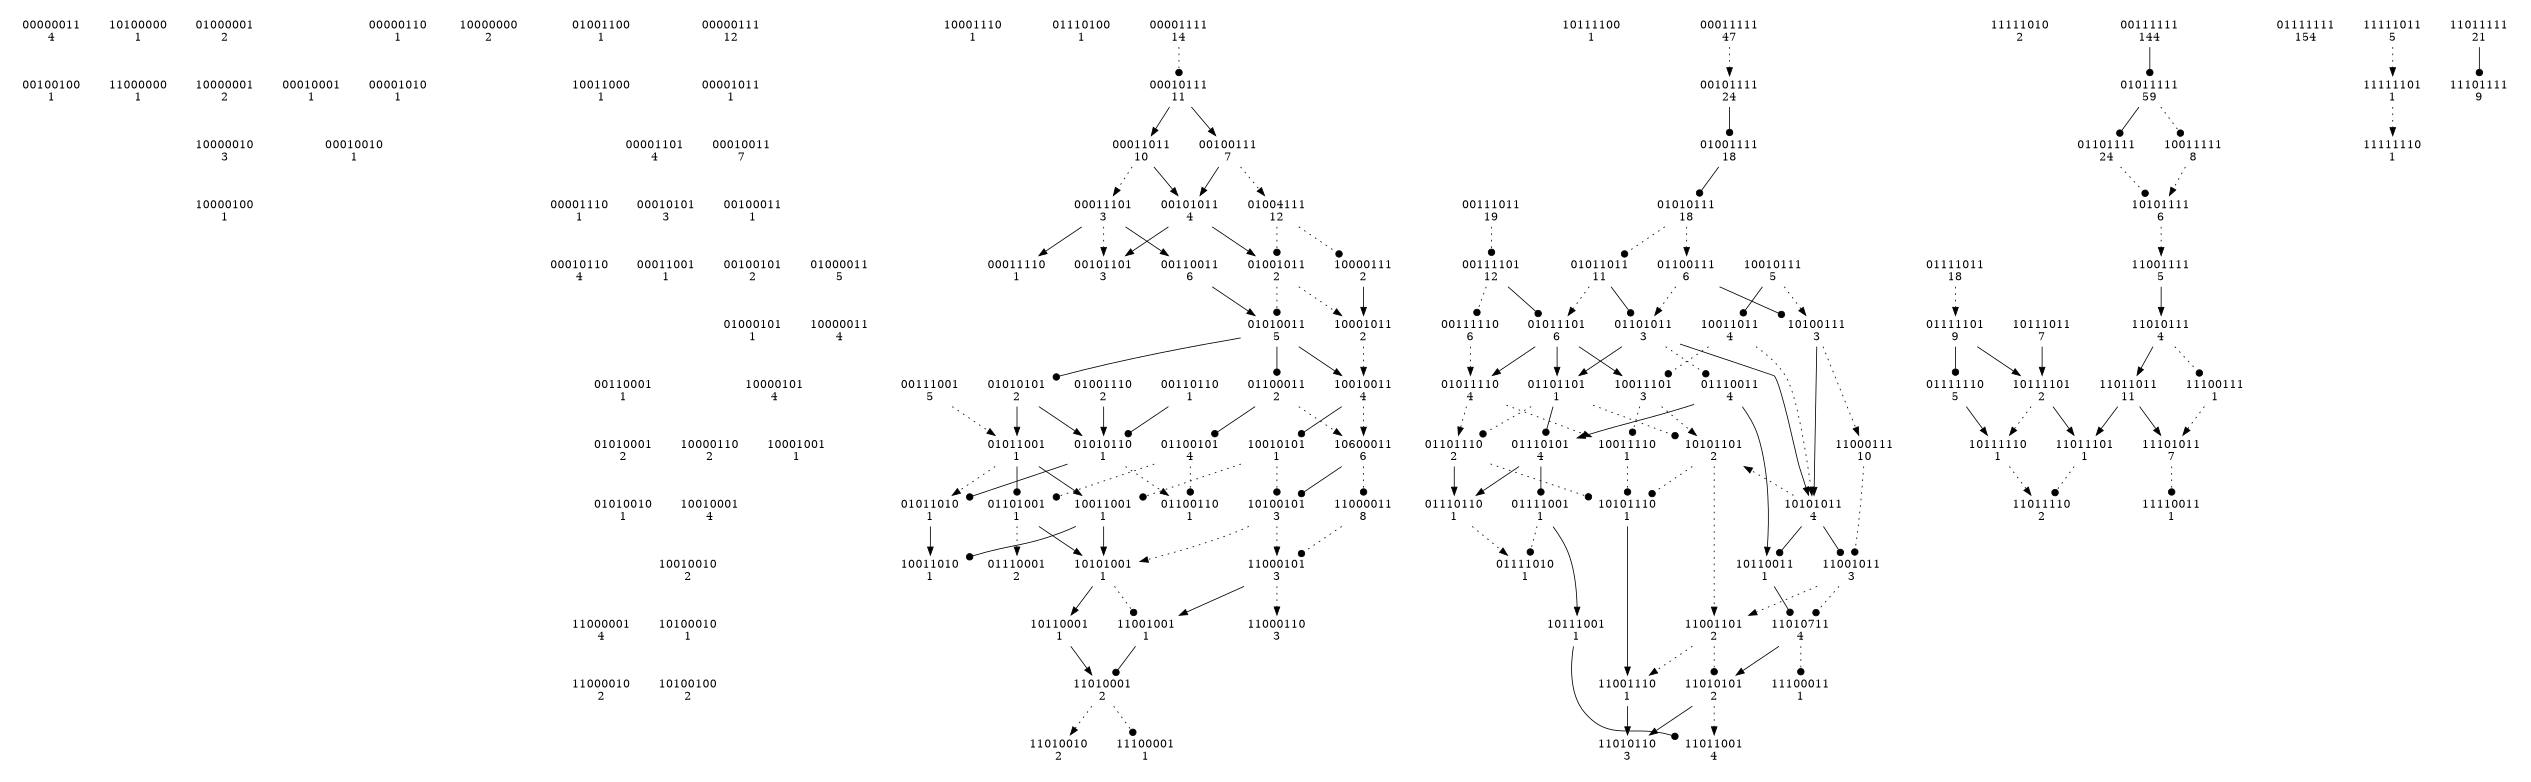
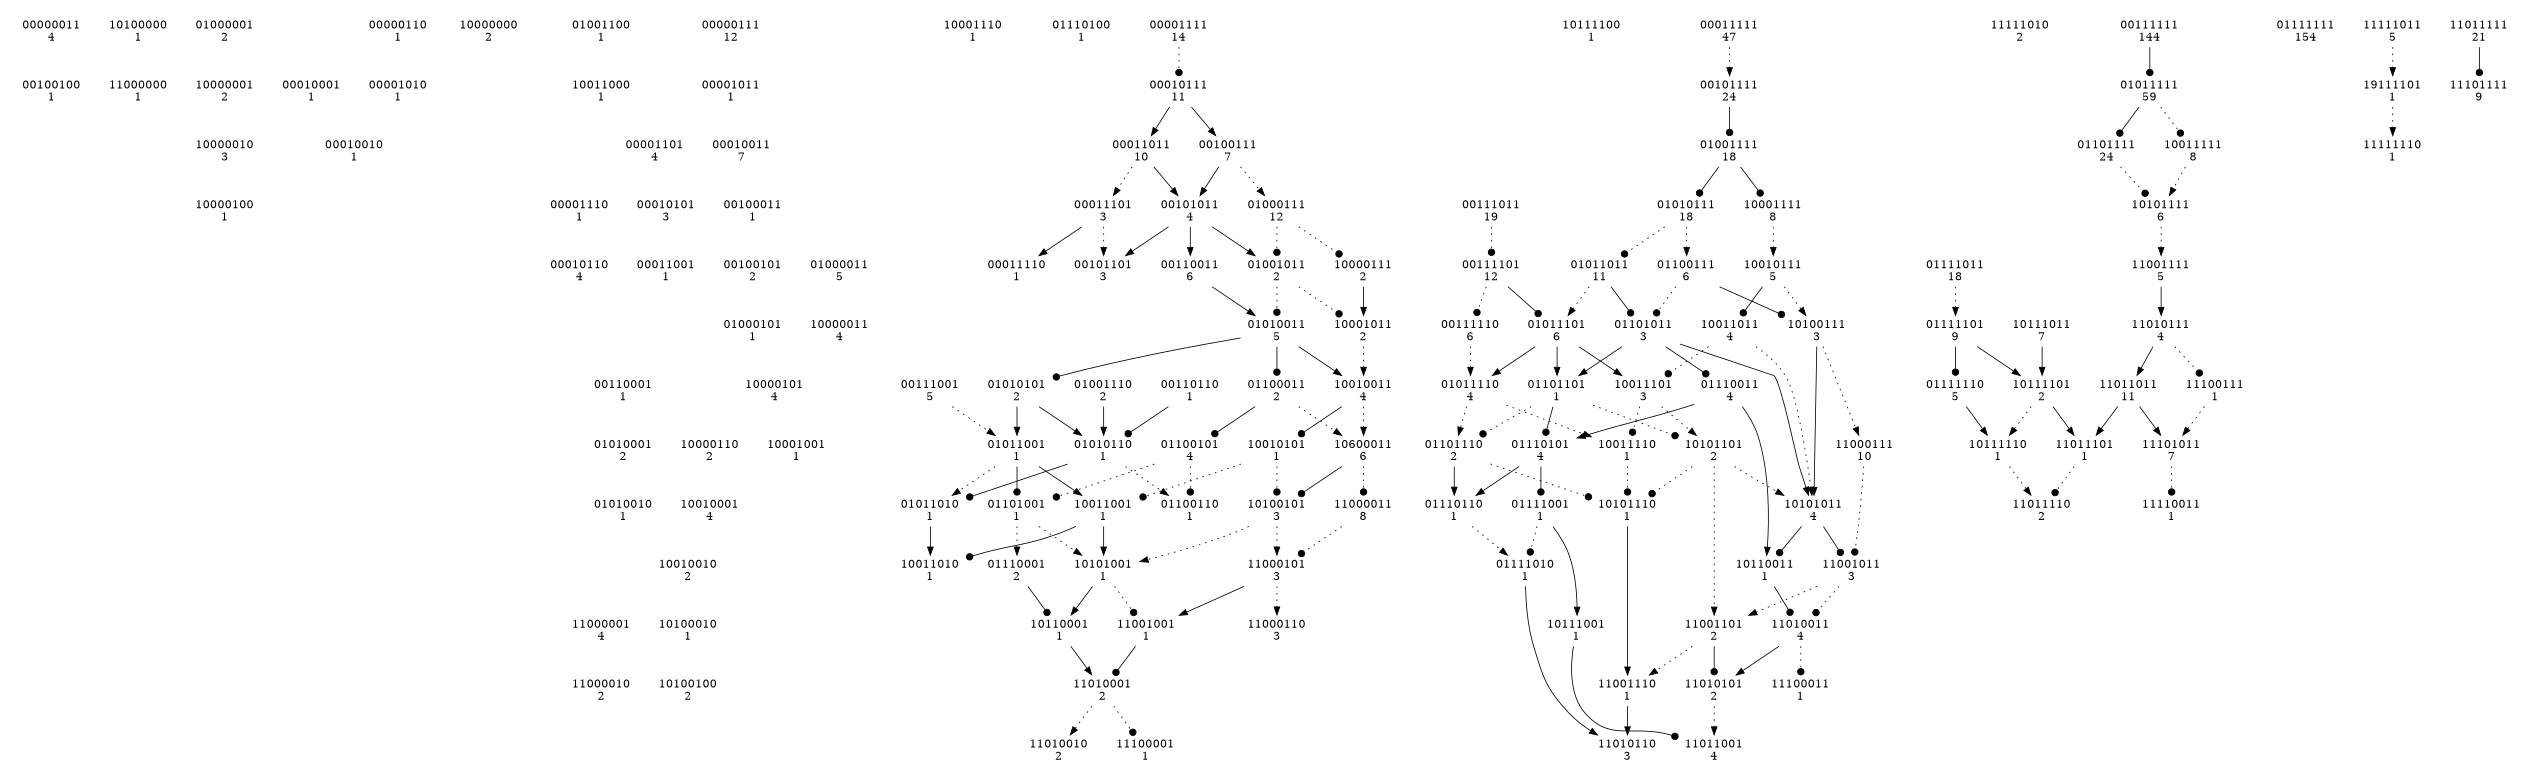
node "11111101 1": label "11111101 1" -> "19111101 1"
node "01004111 12": label "01004111 12" -> "01000111 12"
node "10001111 8": added
edge "00011101 3" -> "00110011 6": now "00101011 4" -> "00110011 6"
edge "01100111 6" -> "01101011 3": arrowhead normal -> dot
edge "01001011 2" -> "10001011 2": arrowhead normal -> dot
edge "01101011 3" -> "01110011 4": style dotted -> solid
edge "10101011 4" -> "10101101 2": reversed
edge "01101001 1" -> "10101001 1": style solid -> dotted
edge "01110001 2" -> "10110001 1": added
node "11010711 4": label "11010711 4" -> "11010011 4"
edge "11001101 2" -> "11010101 2": style dotted -> solid
edge "11010101 2" -> "11010110 3": now "01111010 1" -> "11010110 3"
